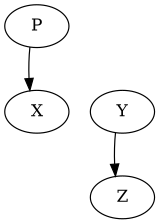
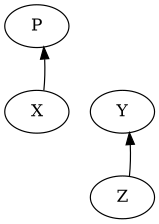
edge "P" -> "X": reversed
edge "Y" -> "Z": reversed
